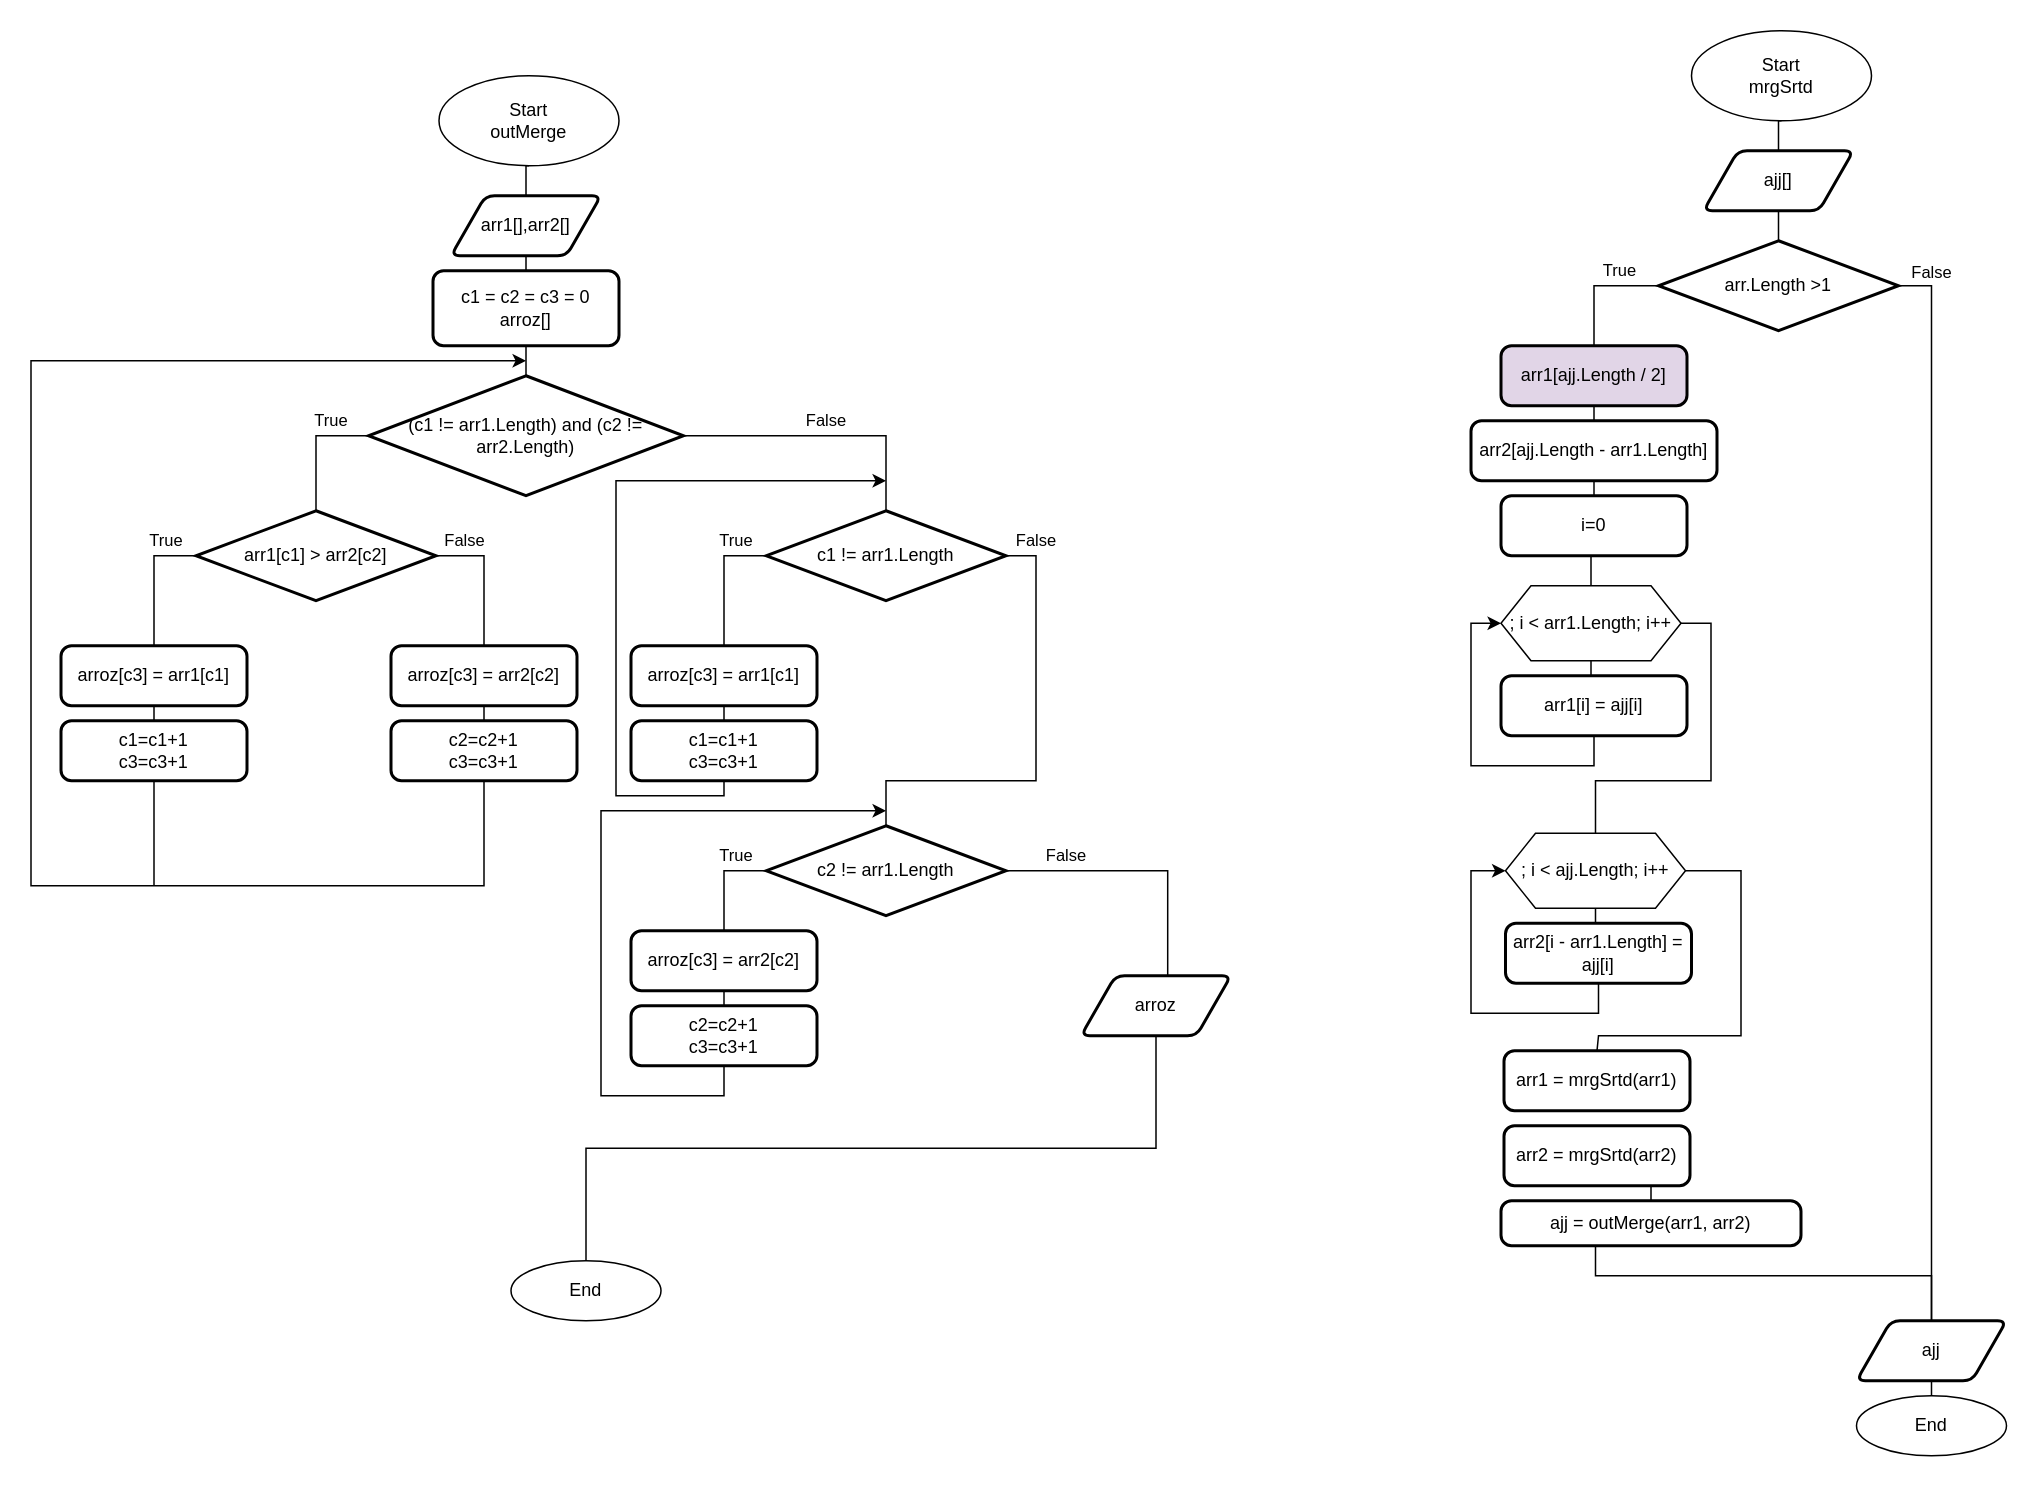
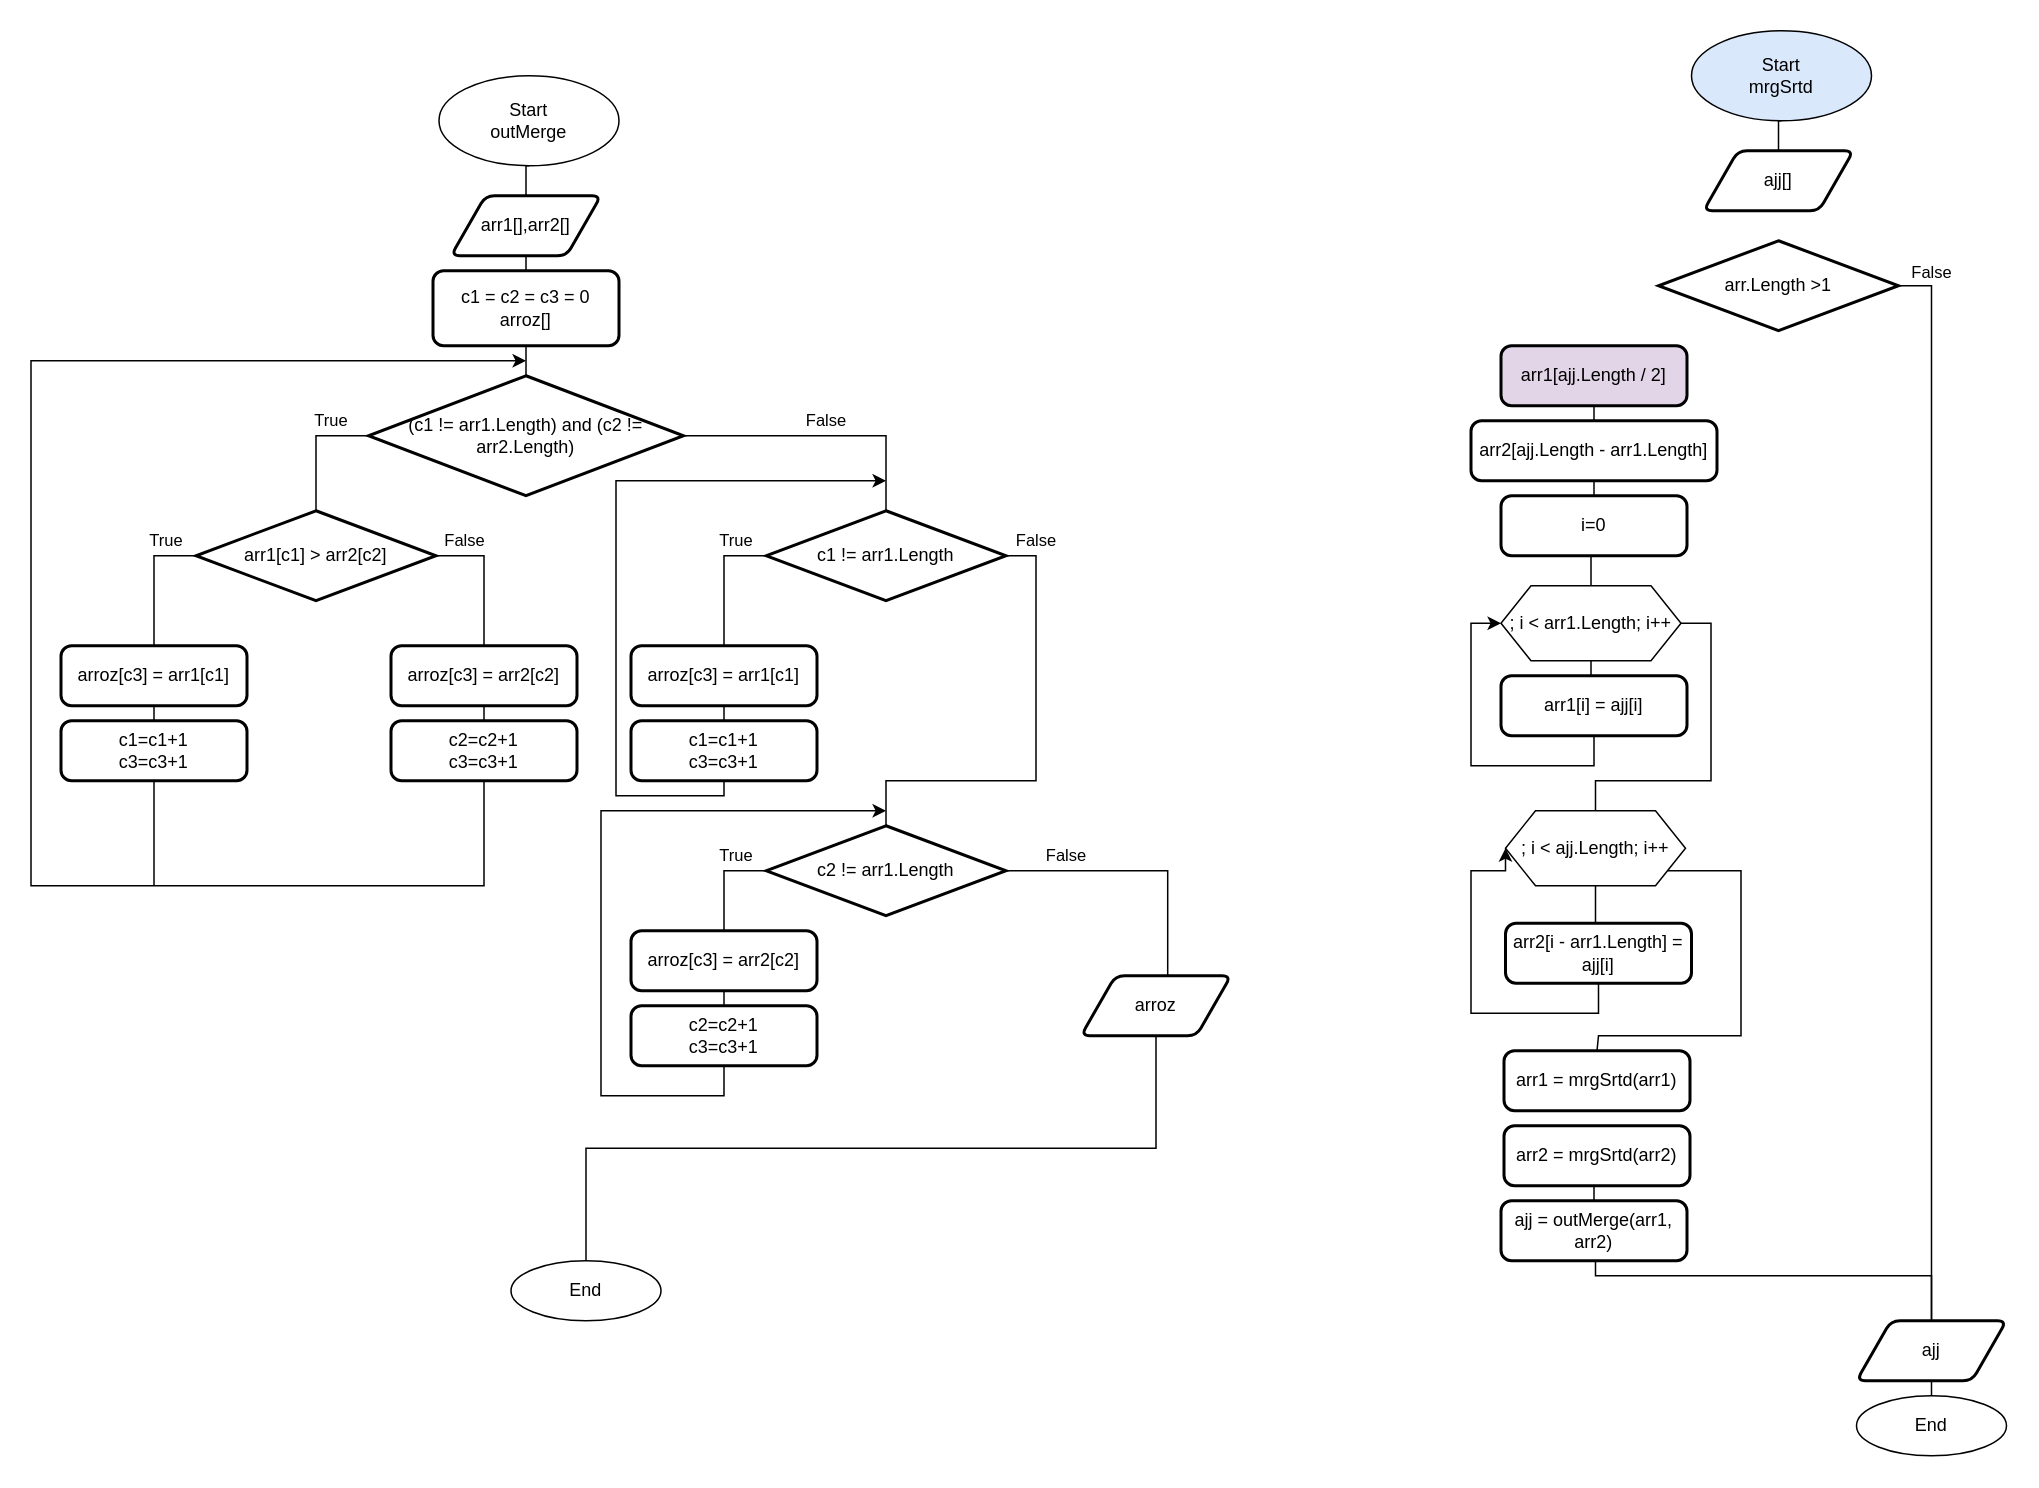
node "Start mrgSrtd": fillcolor #ffffff -> #dae8fc
edge "ajj[]" -- "arr.Length >1": removed
edge "arr.Length >1" -- "arr1[ajj.Length / 2]": removed, label "True"
node "; i < ajj.Length; i++": moved (1595, 871) -> (1595, 848)
node "ajj = outMerge(arr1, arr2)": size 300x45 -> 186x60
